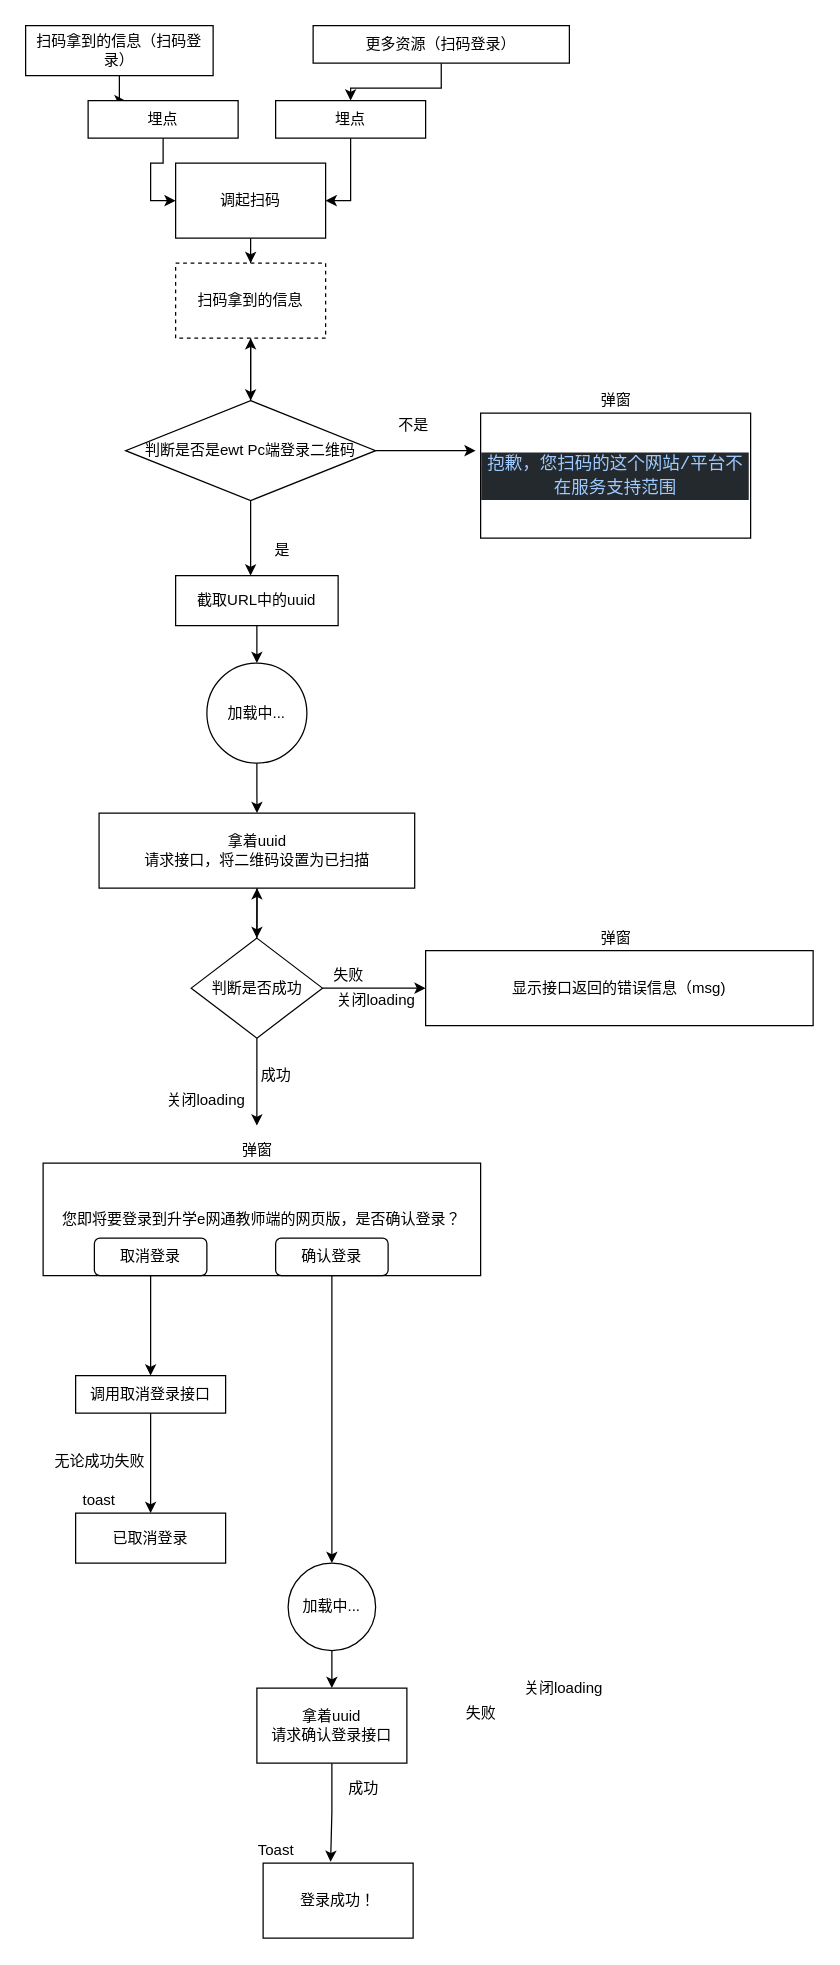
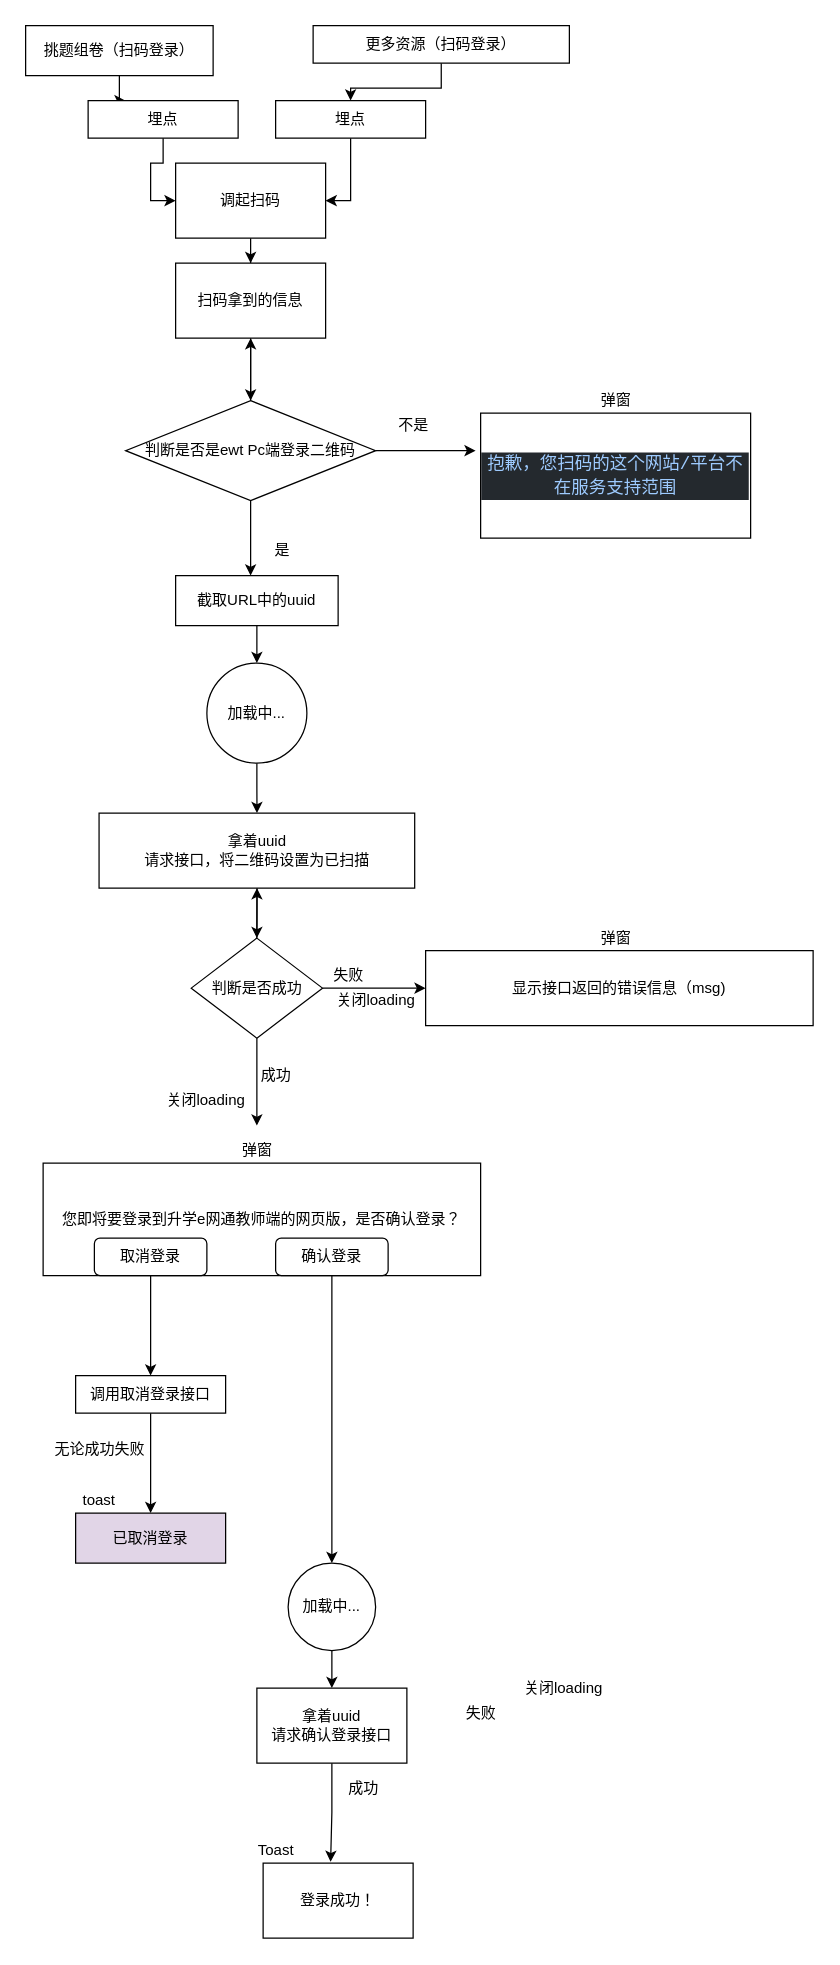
node "扫码拿到的信息（扫码登录）": label "扫码拿到的信息（扫码登录）" -> "挑题组卷（扫码登录）"
node "扫码拿到的信息": style dashed -> solid
node "无论成功失败": moved (99, 1462) -> (99, 1449)
node "已取消登录": fillcolor #ffffff -> #e1d5e7
